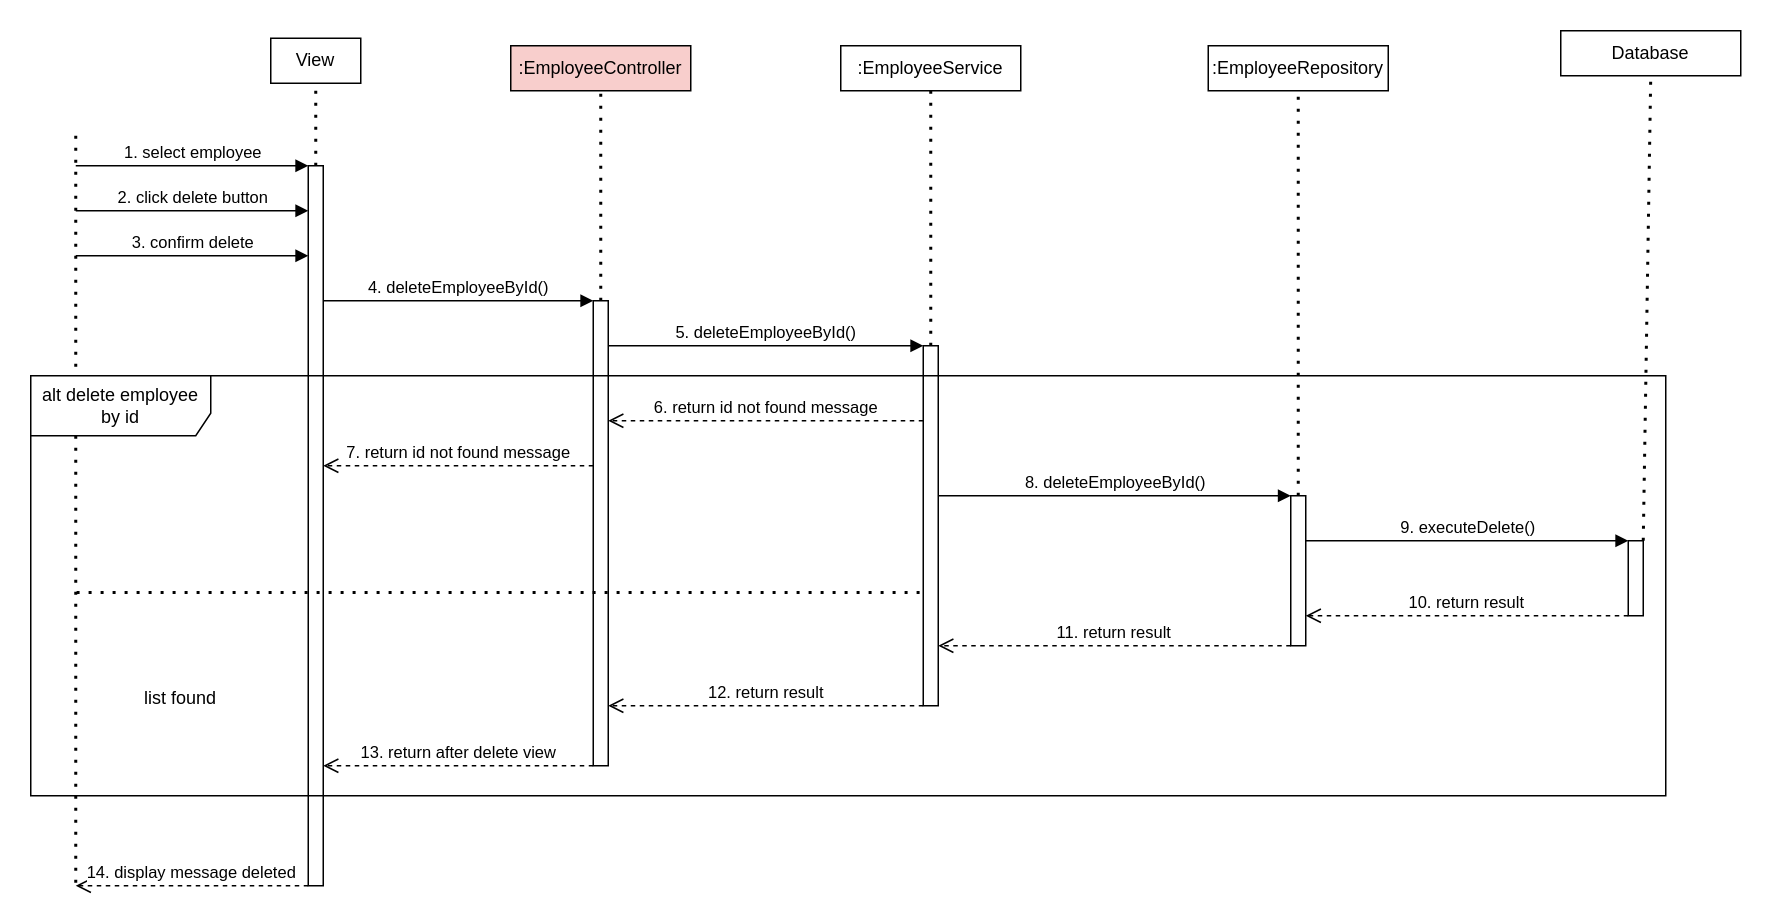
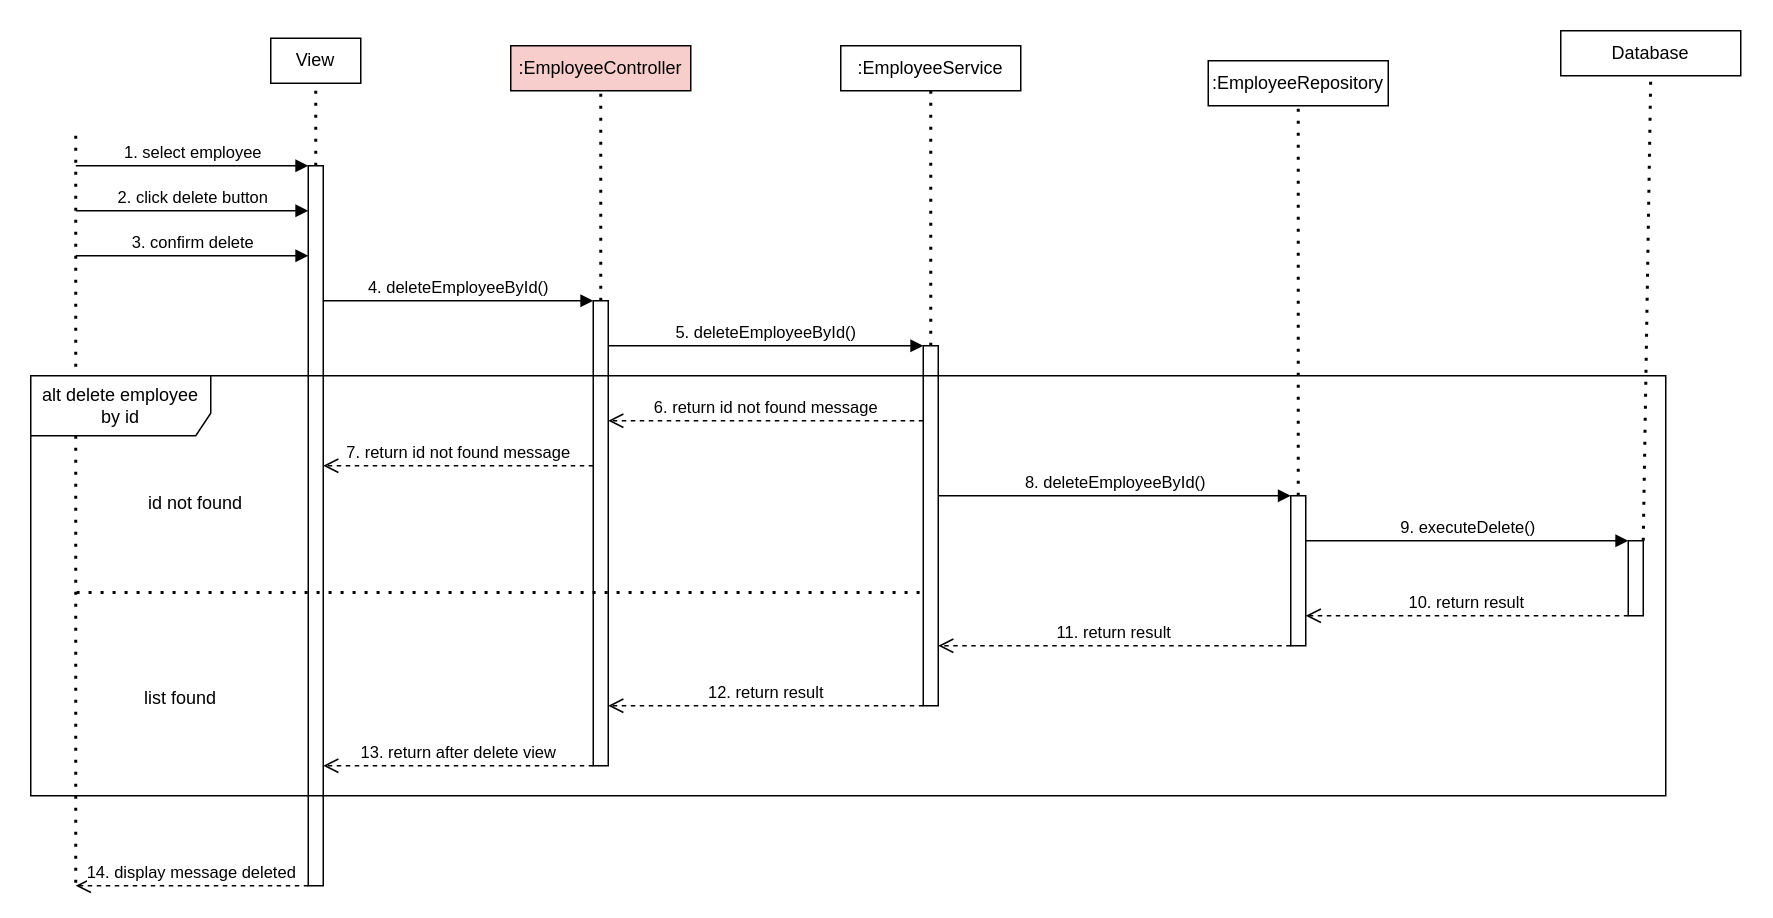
node ":EmployeeRepository": moved (1298, 68) -> (1298, 83)
node "id not found": added
